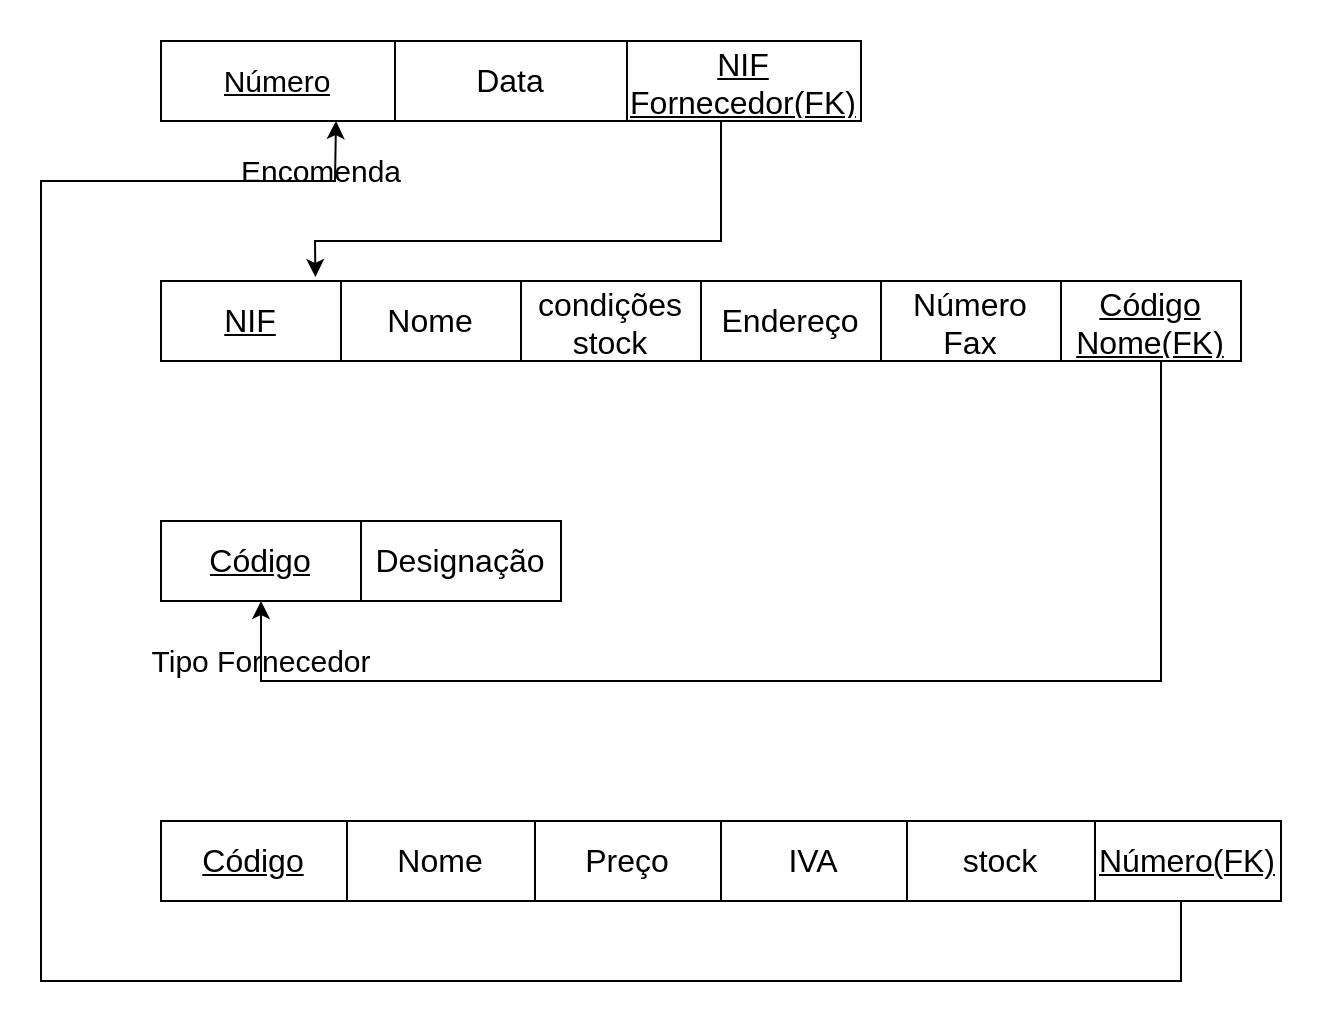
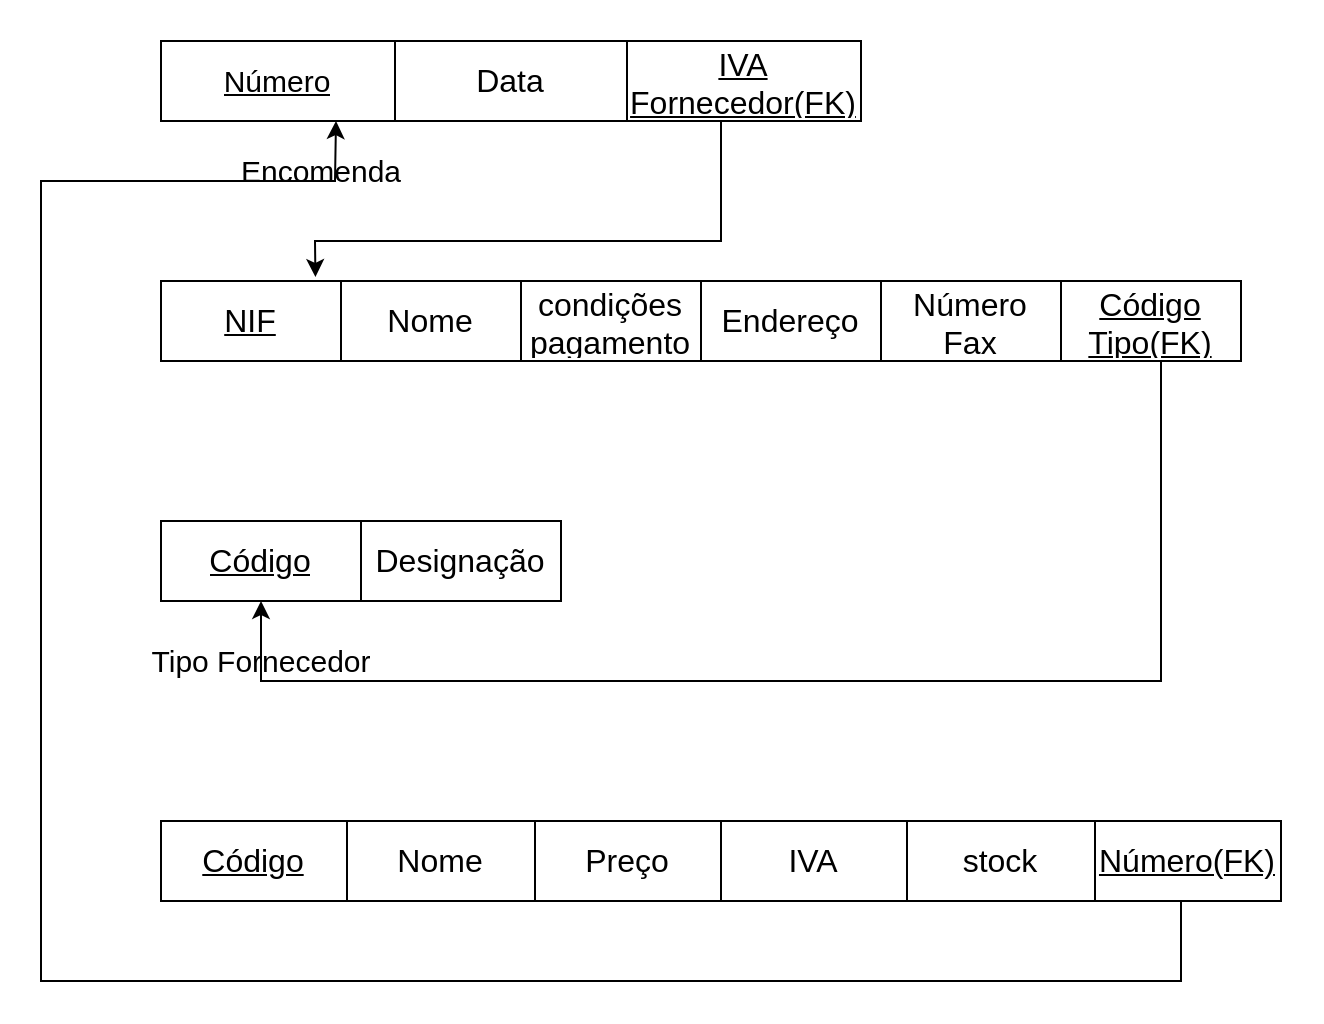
node "NIF Fornecedor(FK)": label "NIF Fornecedor(FK)" -> "IVA Fornecedor(FK)"
node "condições stock": label "condições stock" -> "condições pagamento"
node "Código Nome(FK)": label "Código Nome(FK)" -> "Código Tipo(FK)"
